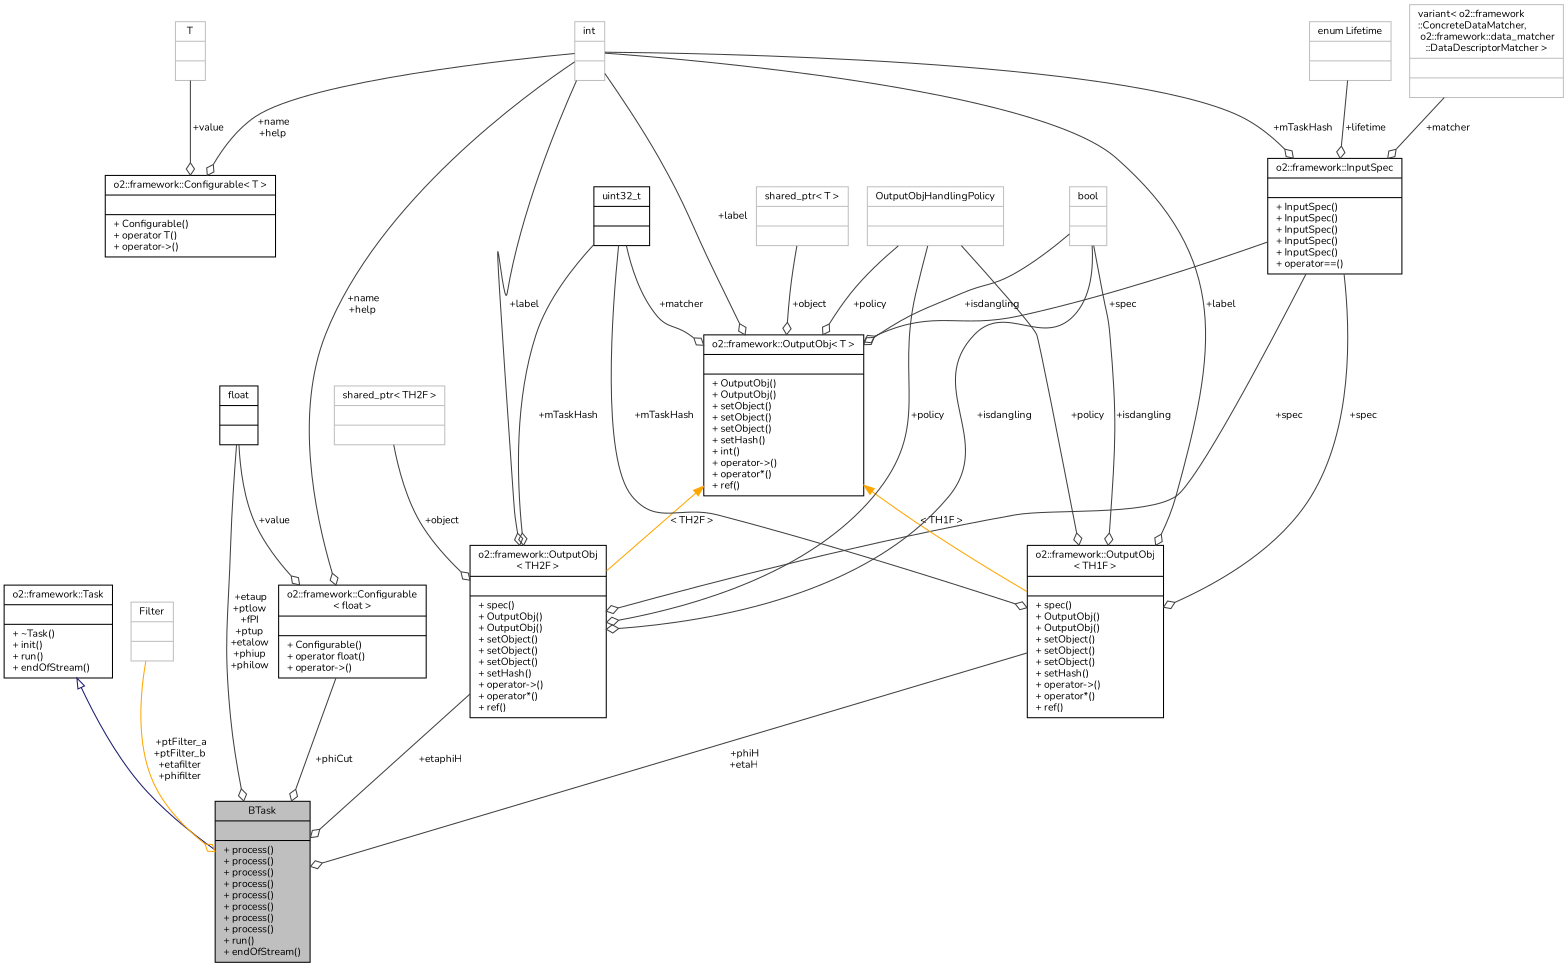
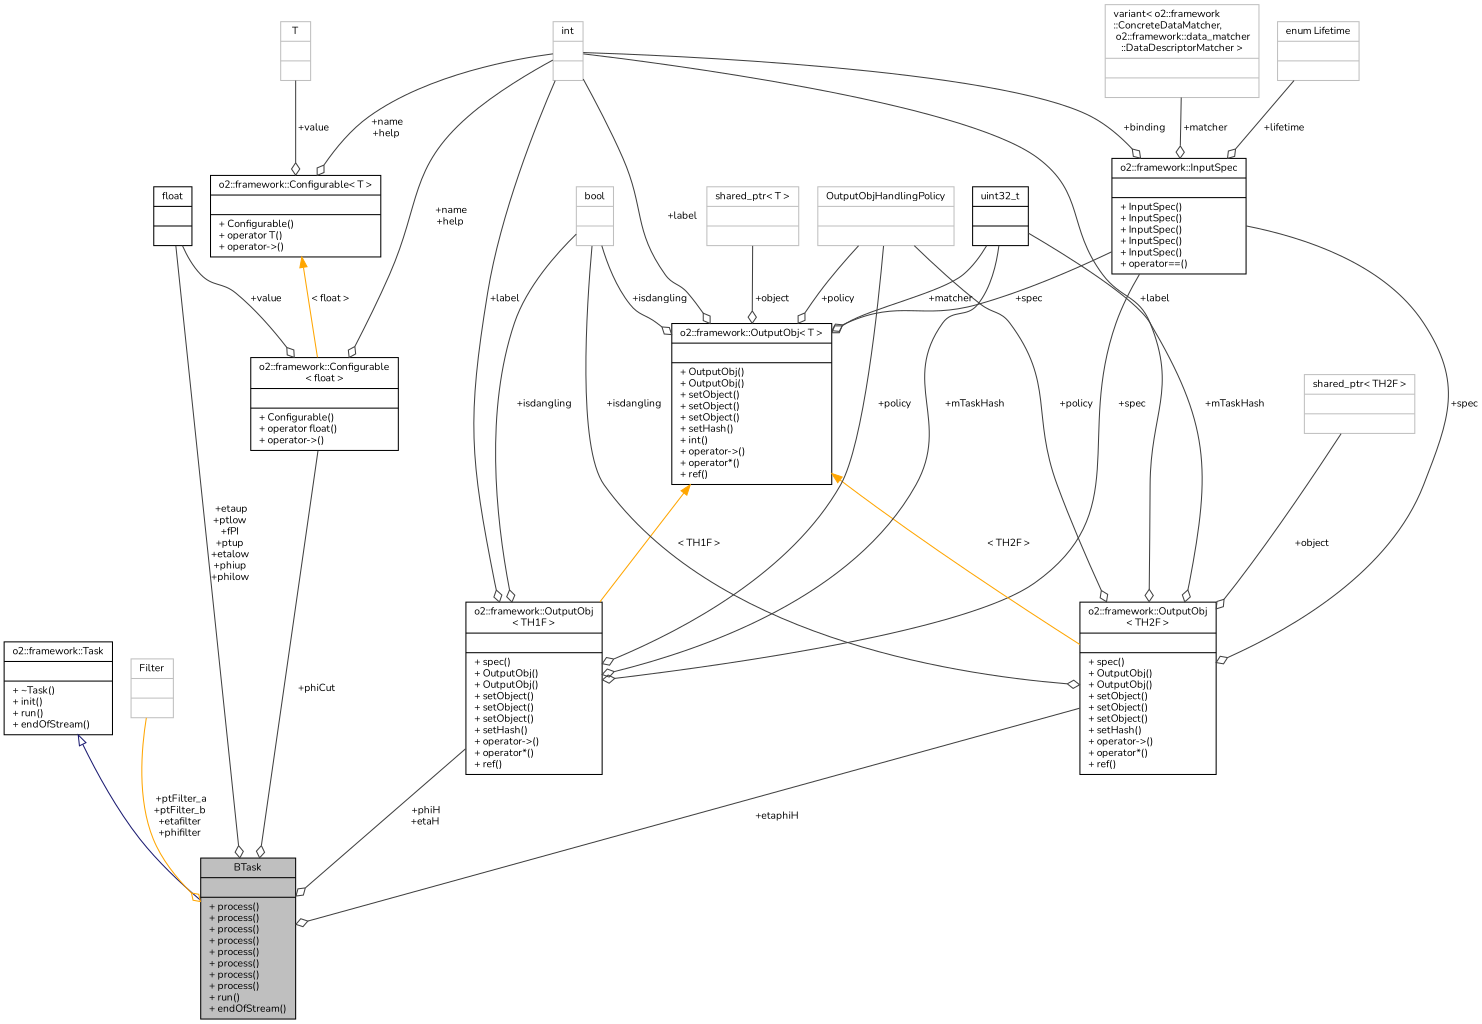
edge "int" -> "o2::framework::InputSpec": label " +mTaskHash" -> " +binding"
edge "o2::framework::Configurable" -> "o2::framework::Configurable< T >": added, label "< float >"
